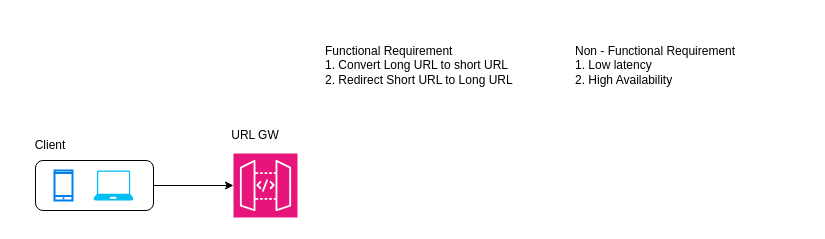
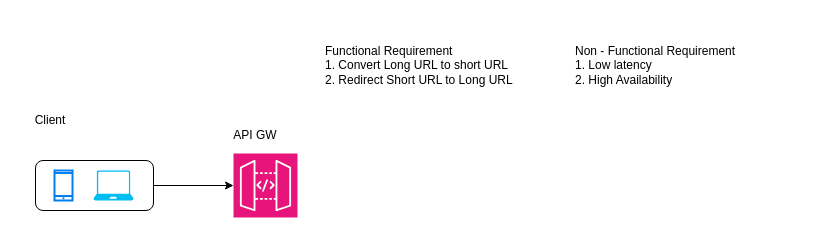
node "URL GW": label "URL GW" -> "API GW"
node "Client": moved (51, 146) -> (51, 121)
